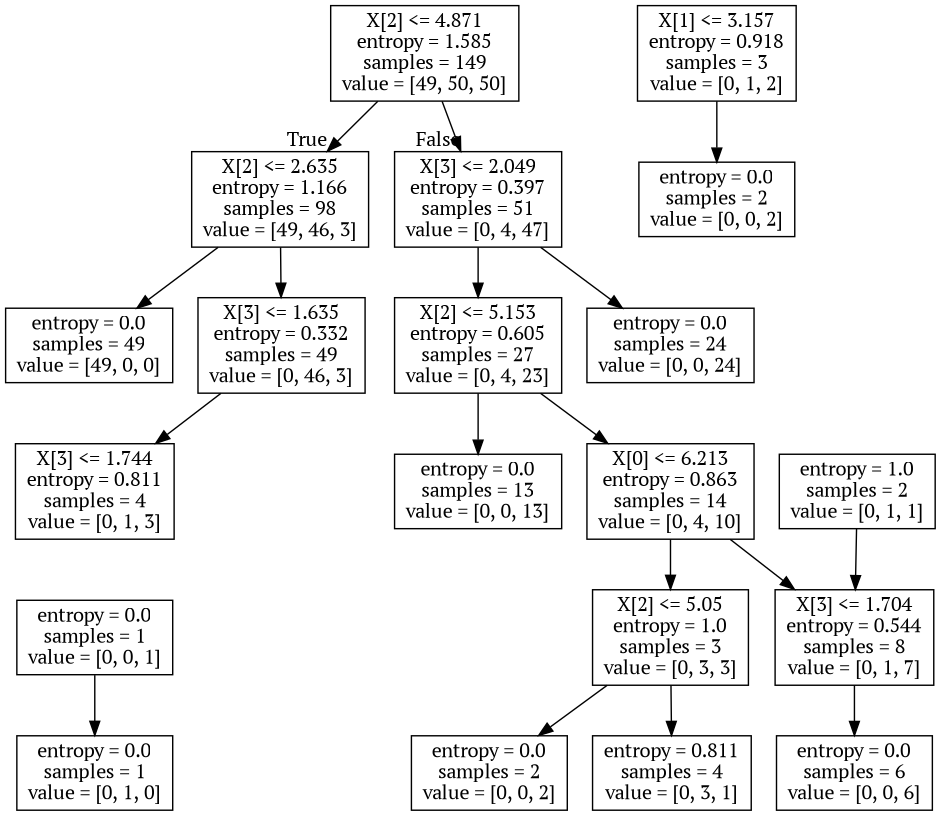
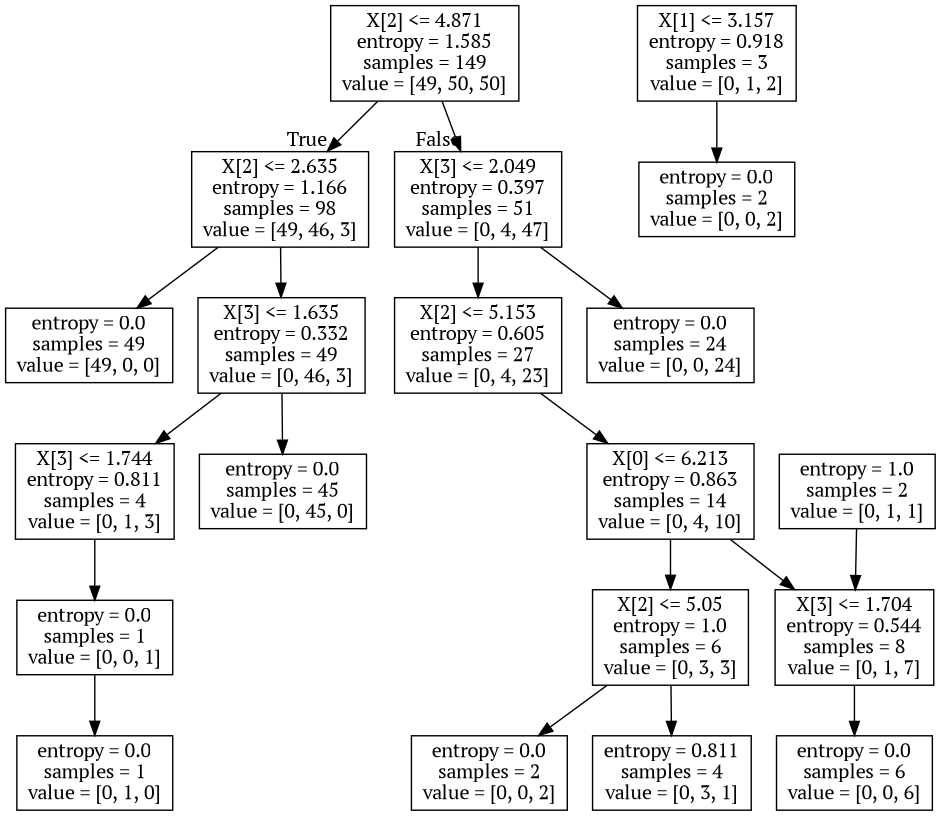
node "entropy = 0.0 samples = 45 value = [0, 45, 0]": added
node "entropy = 0.0 samples = 13 value = [0, 0, 13]": removed
edge "X[3] <= 1.744 entropy = 0.811 samples = 4 value = [0, 1, 3]" -> "entropy = 0.0 samples = 1 value = [0, 0, 1]": added
node "X[2] <= 5.05 entropy = 1.0 samples = 3 value = [0, 3, 3]": label "X[2] <= 5.05 entropy = 1.0 samples = 3 value = [0, 3, 3]" -> "X[2] <= 5.05 entropy = 1.0 samples = 6 value = [0, 3, 3]"
